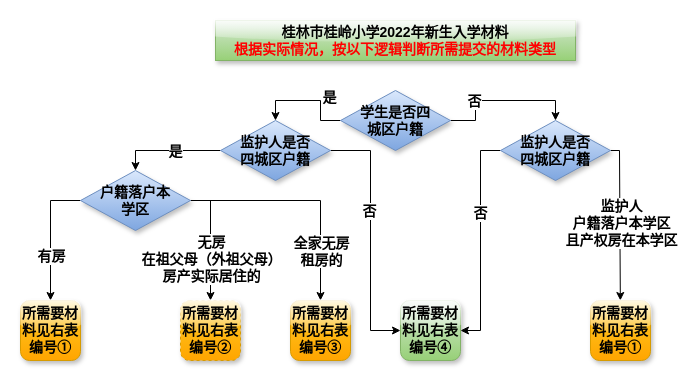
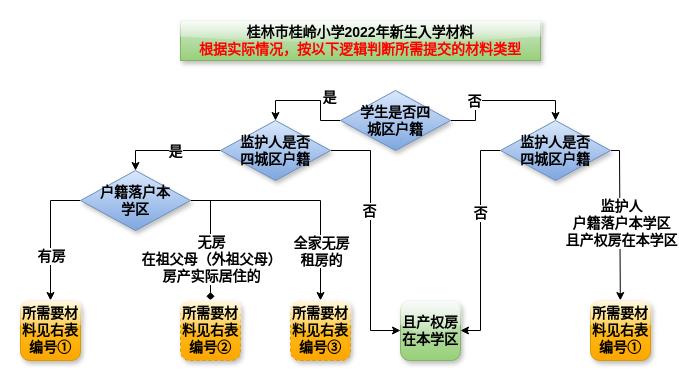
node "桂林市桂岭小学2022年新生入学材料 根据实际情况，按以下逻辑判断所需提交的材料类型": moved (396, 41) -> (361, 41)
edge "户籍落户本学区" -> "所需要材料见右表编号②": arrowhead classic -> diamond
node "所需要材料见右表编号③": style solid -> dashed
node "所需要材料见右表编号④": label "所需要材料见右表编号④" -> "且产权房在本学区"
